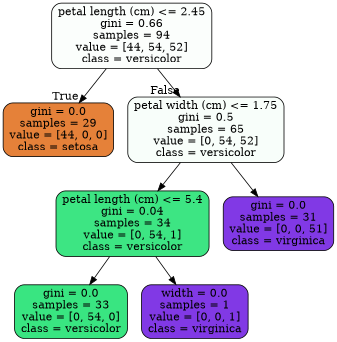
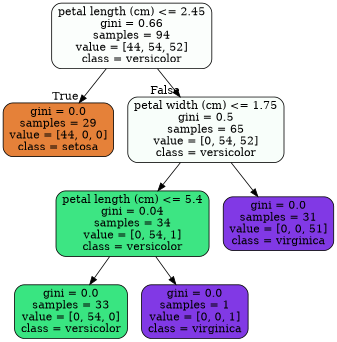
node "width = 0.0 samples = 1 value = [0, 0, 1] class = virginica": label "width = 0.0 samples = 1 value = [0, 0, 1] class = virginica" -> "gini = 0.0 samples = 1 value = [0, 0, 1] class = virginica"
